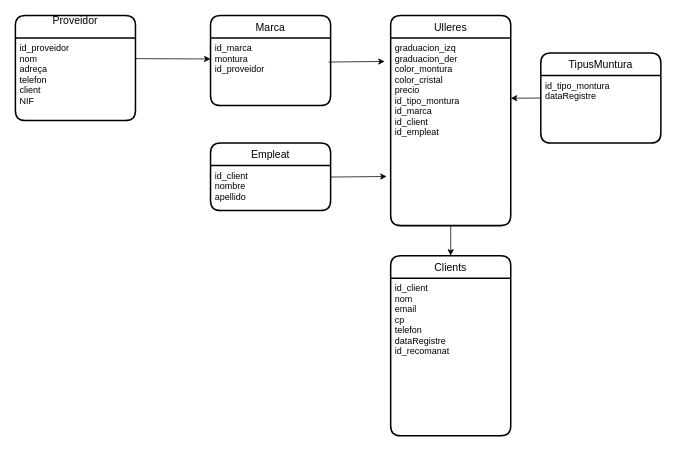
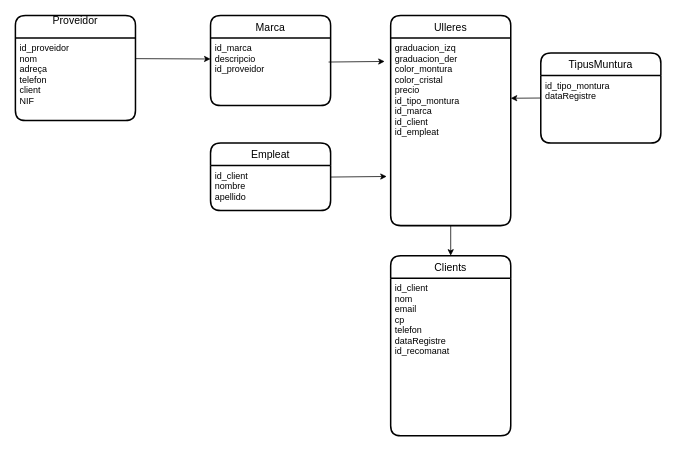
node "id_marca montura id_proveidor": label "id_marca montura id_proveidor" -> "id_marca descripcio id_proveidor"
